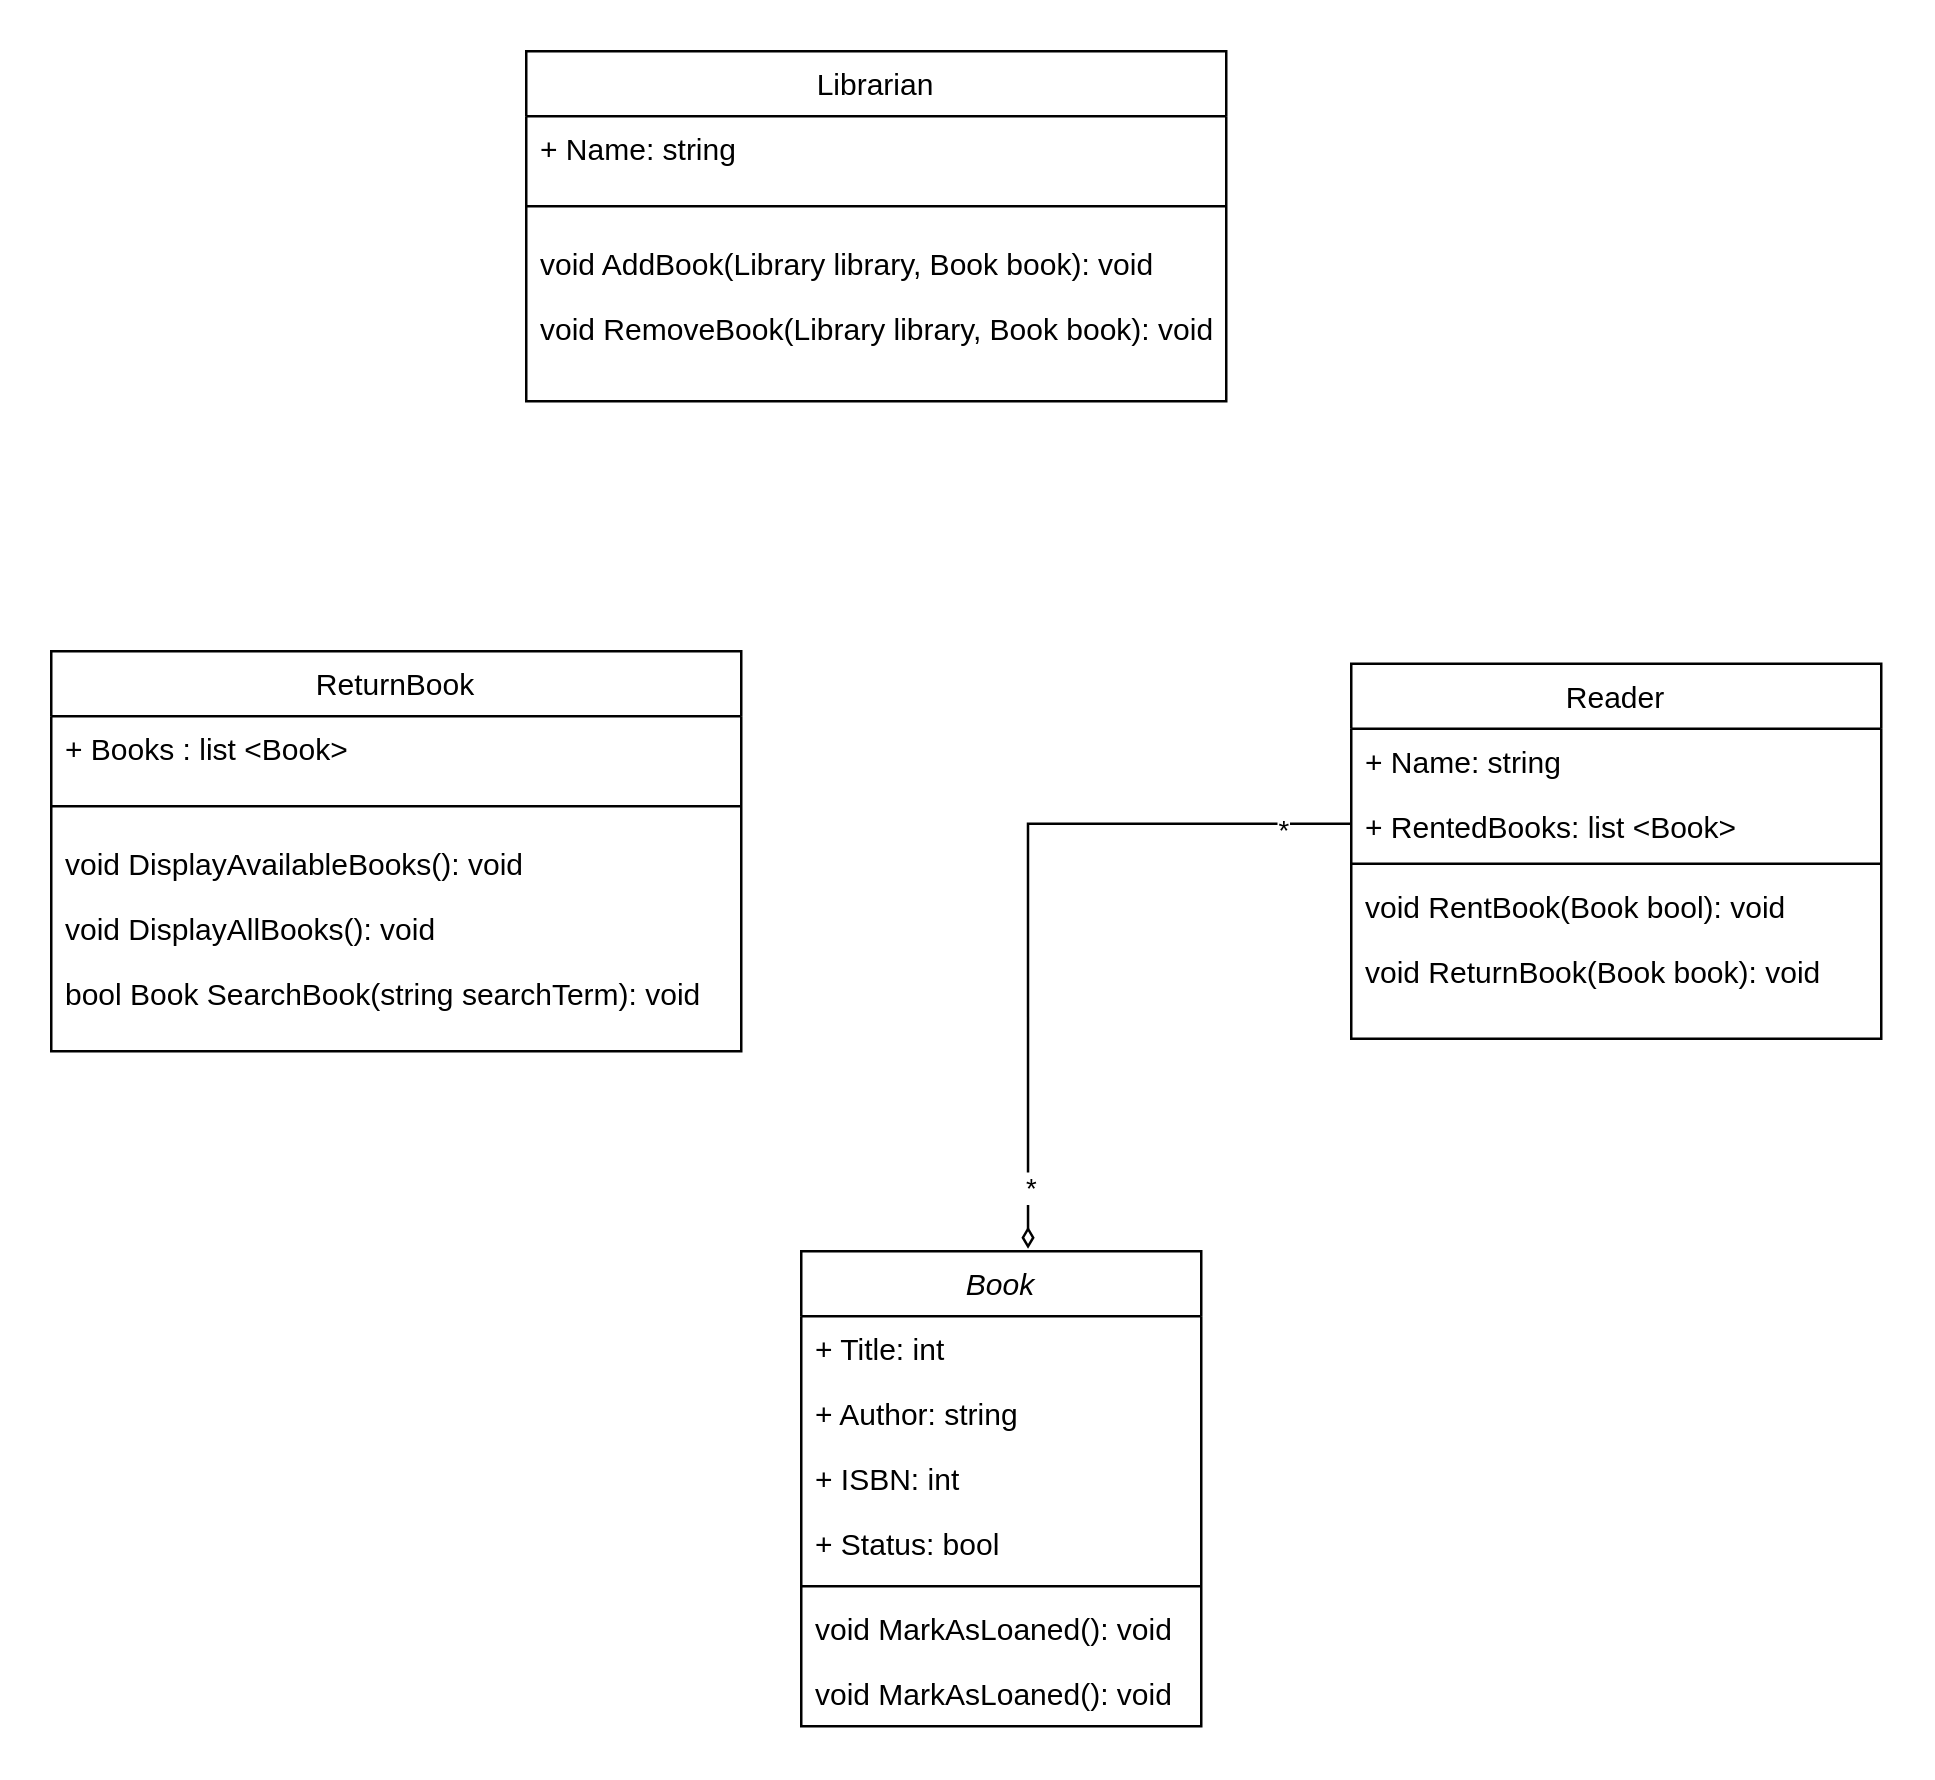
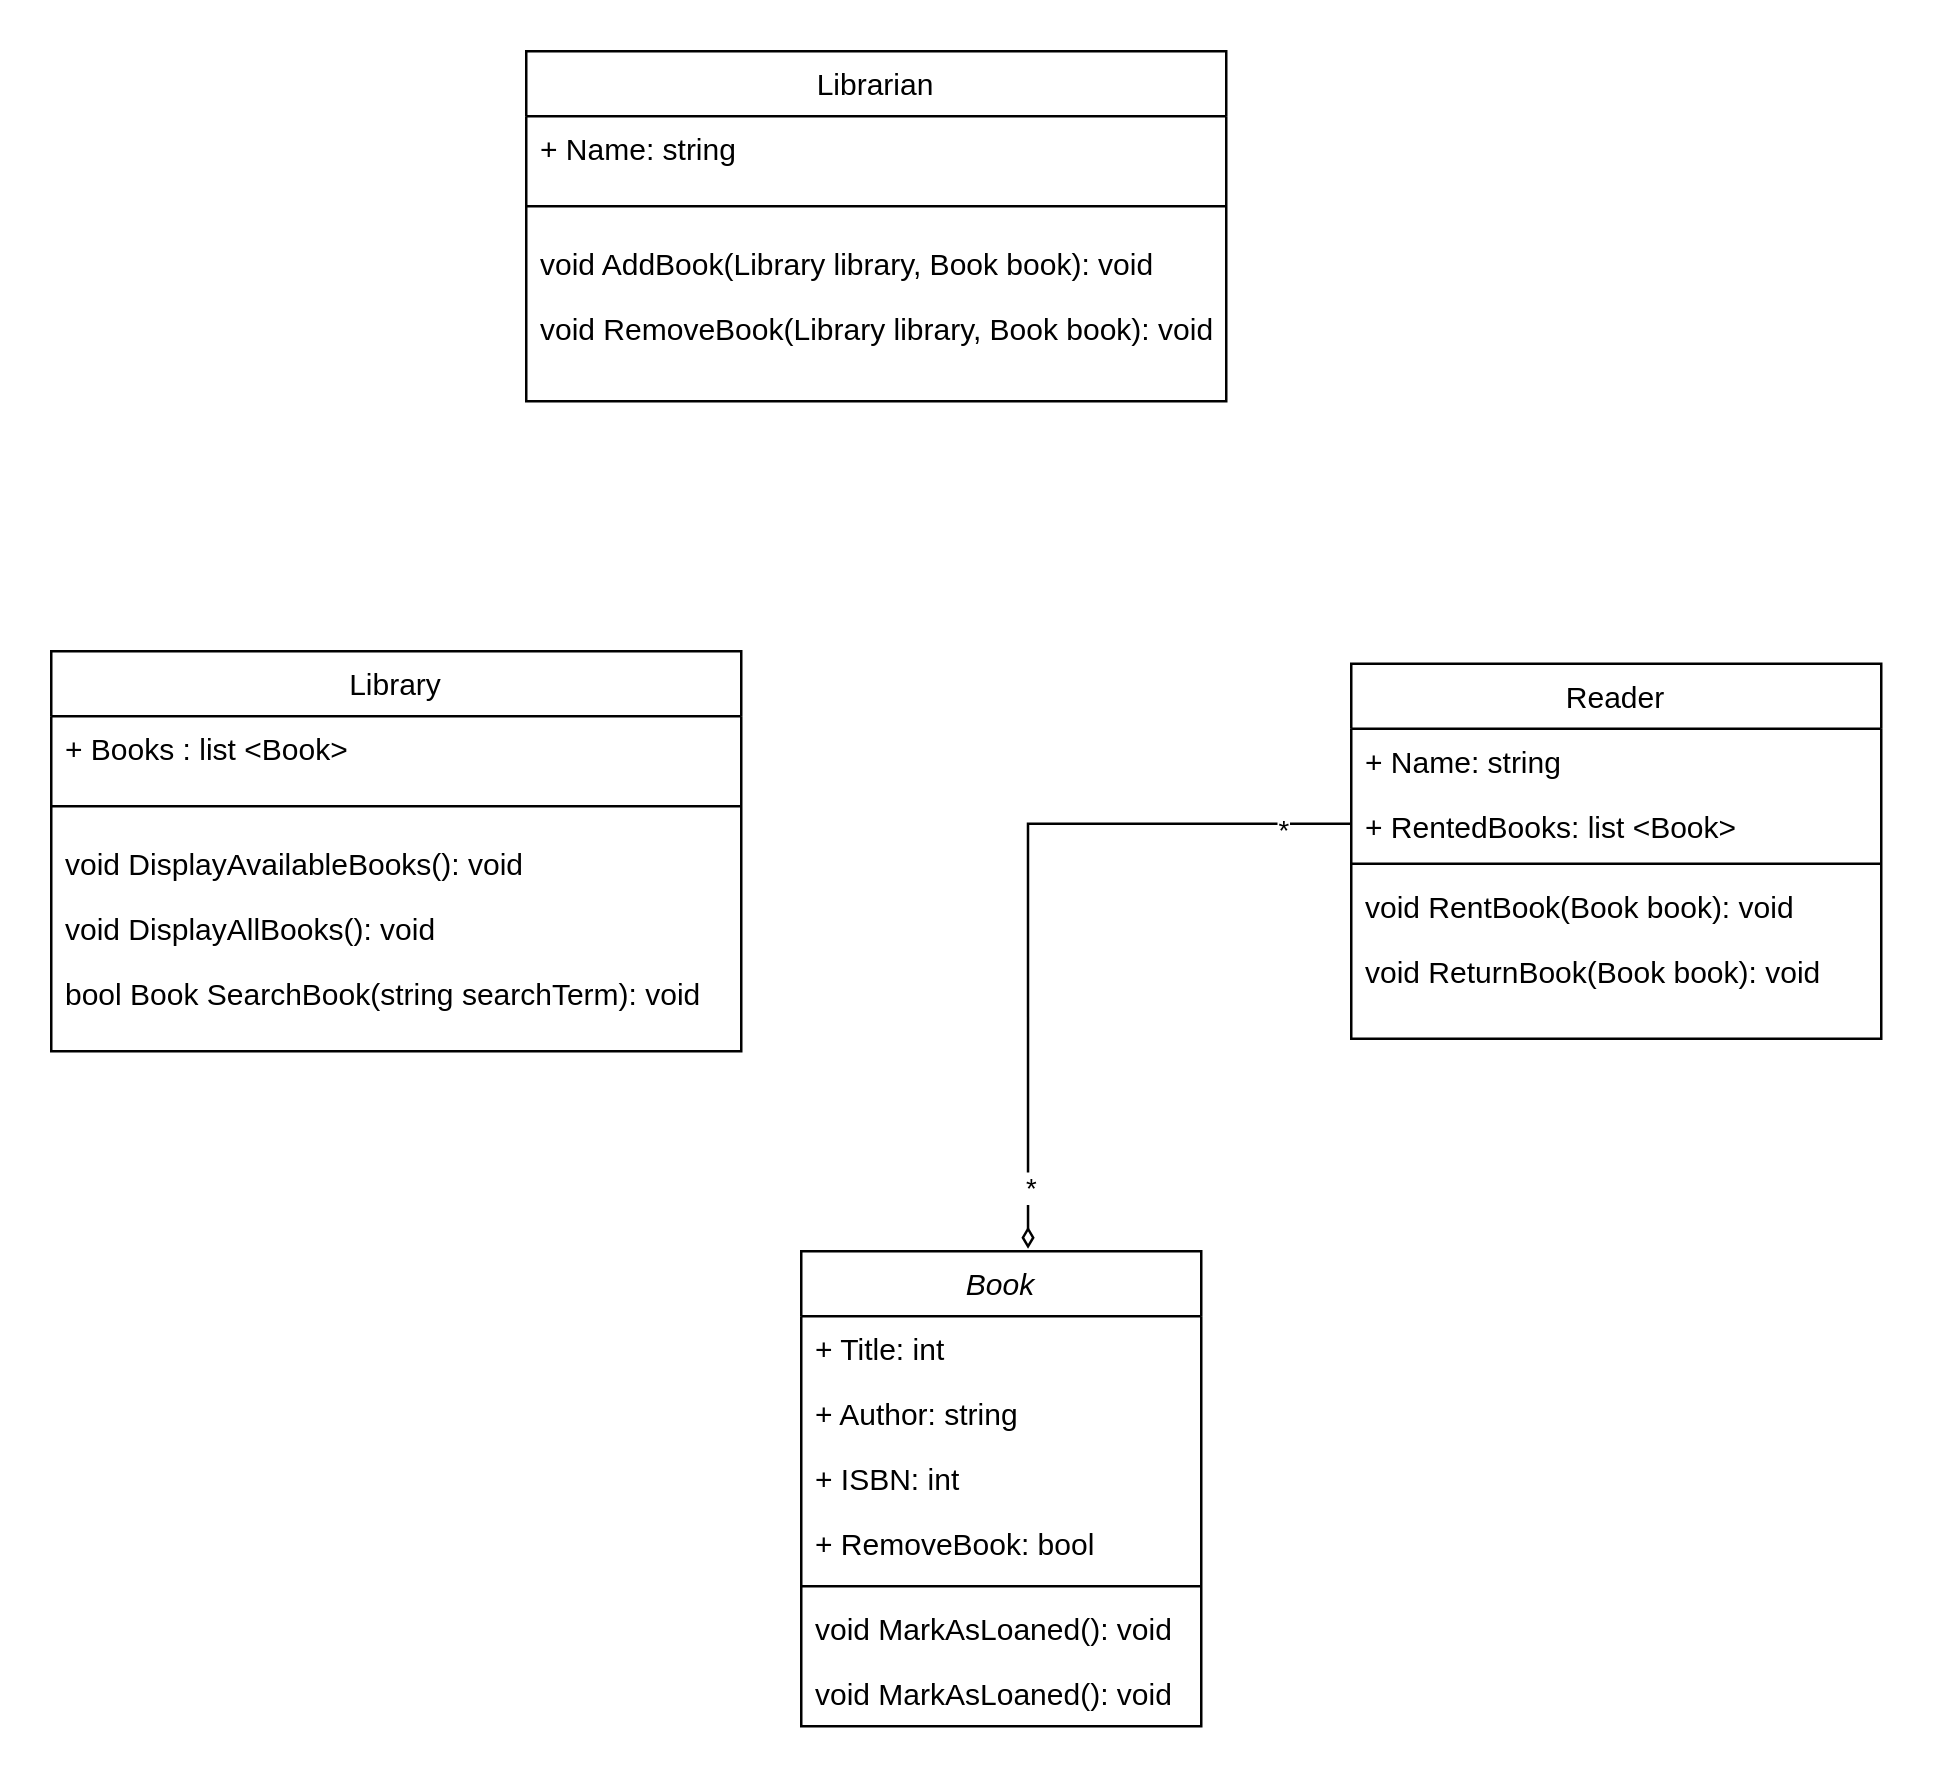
node "ReturnBook": label "ReturnBook" -> "Library"
node "void RentBook(Book bool): void": label "void RentBook(Book bool): void" -> "void RentBook(Book book): void"
node "+ Status: bool": label "+ Status: bool" -> "+ RemoveBook: bool"
